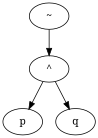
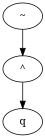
node "p": removed
